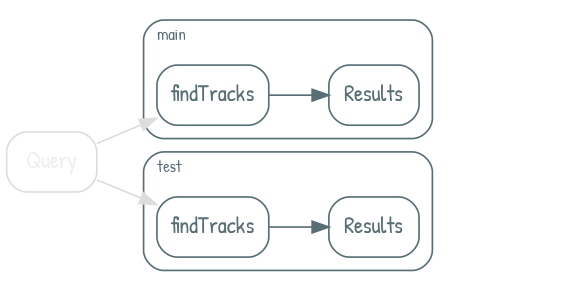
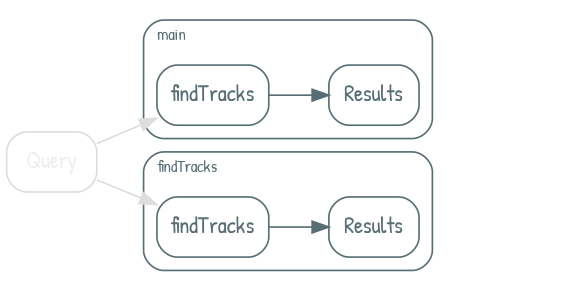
cluster "test": label "test" -> "findTracks"
